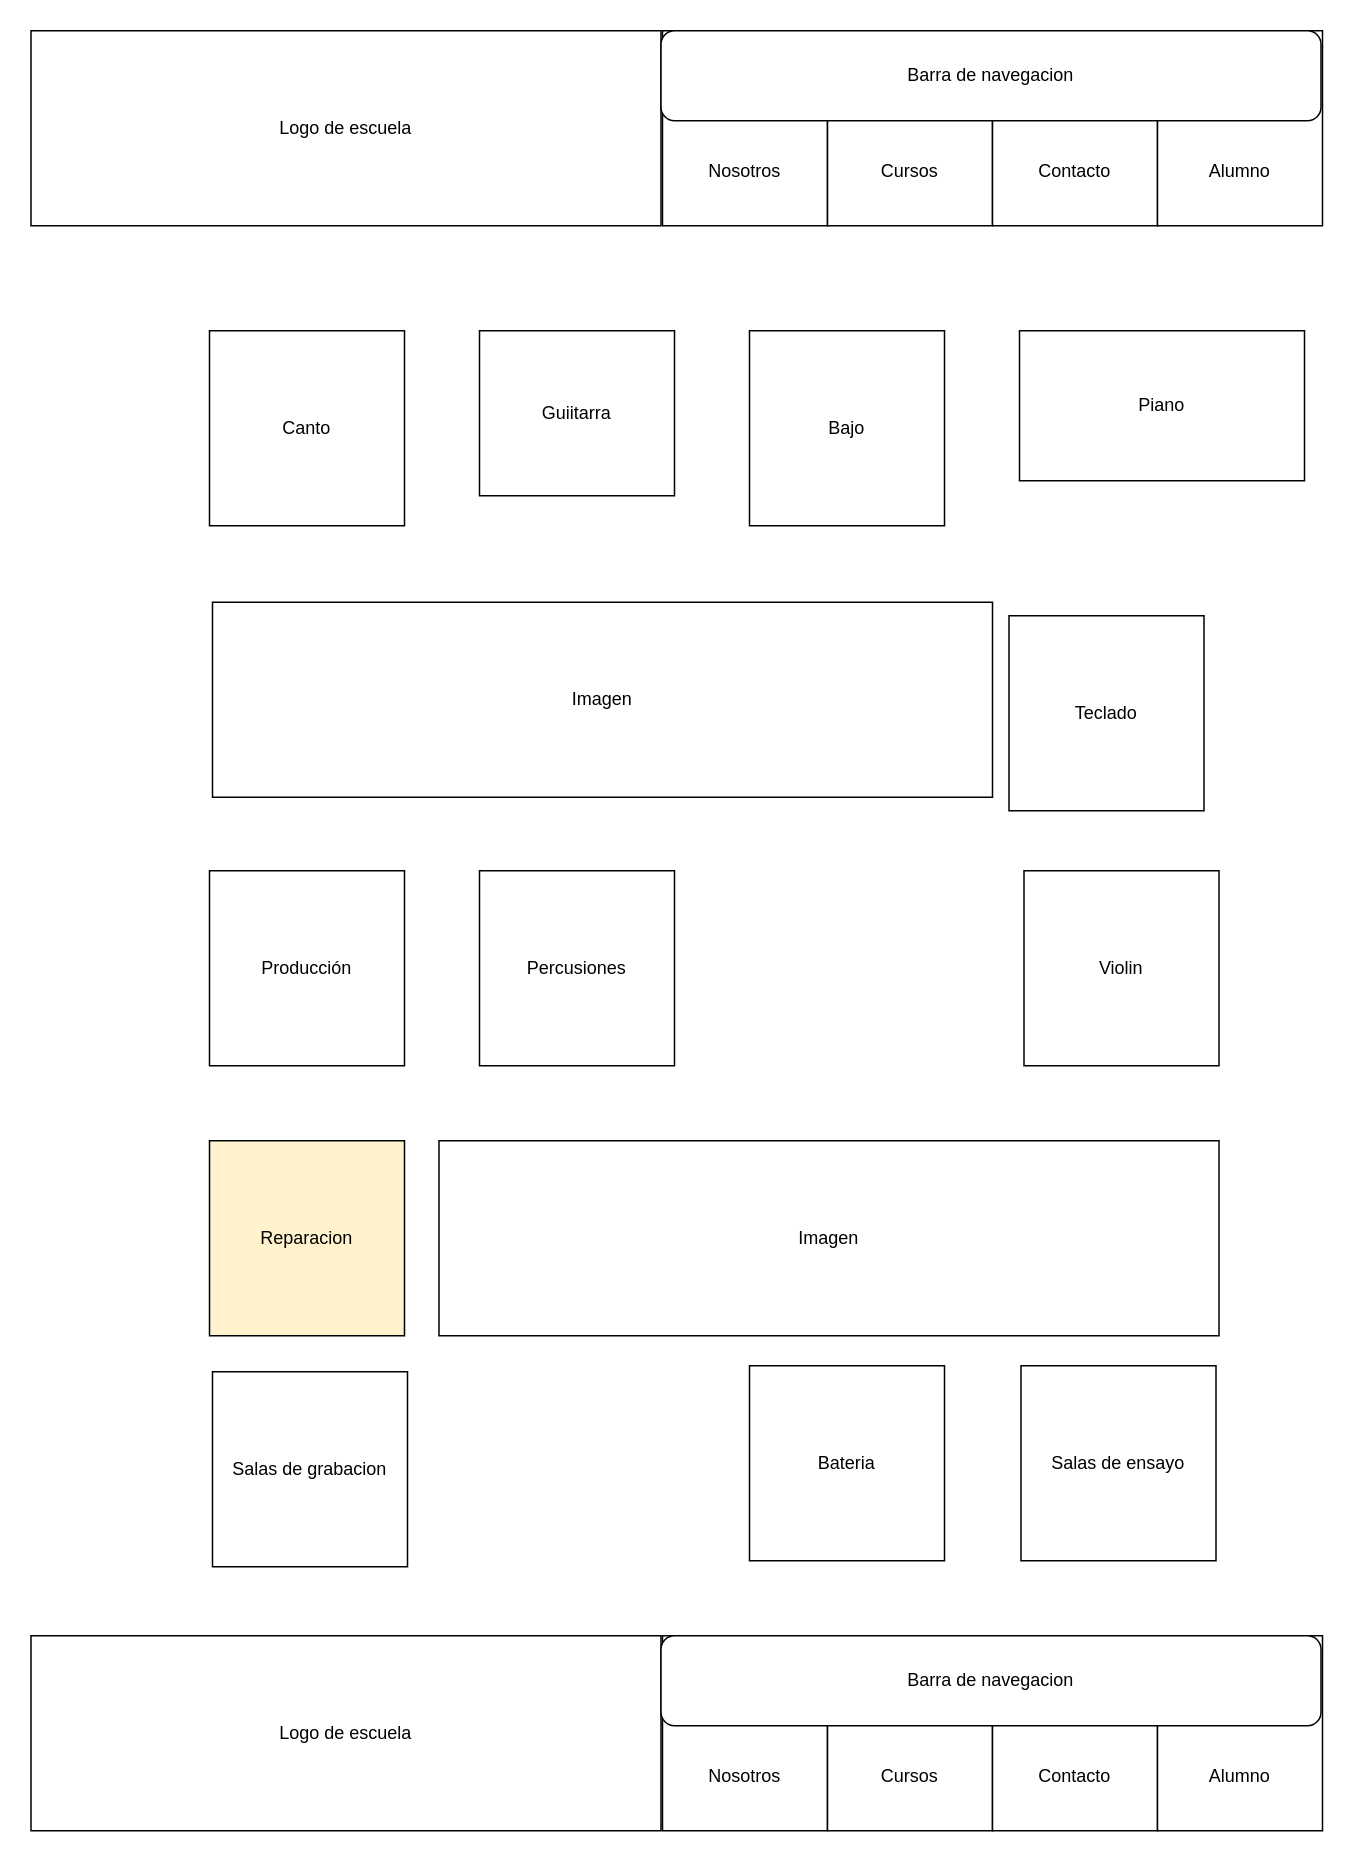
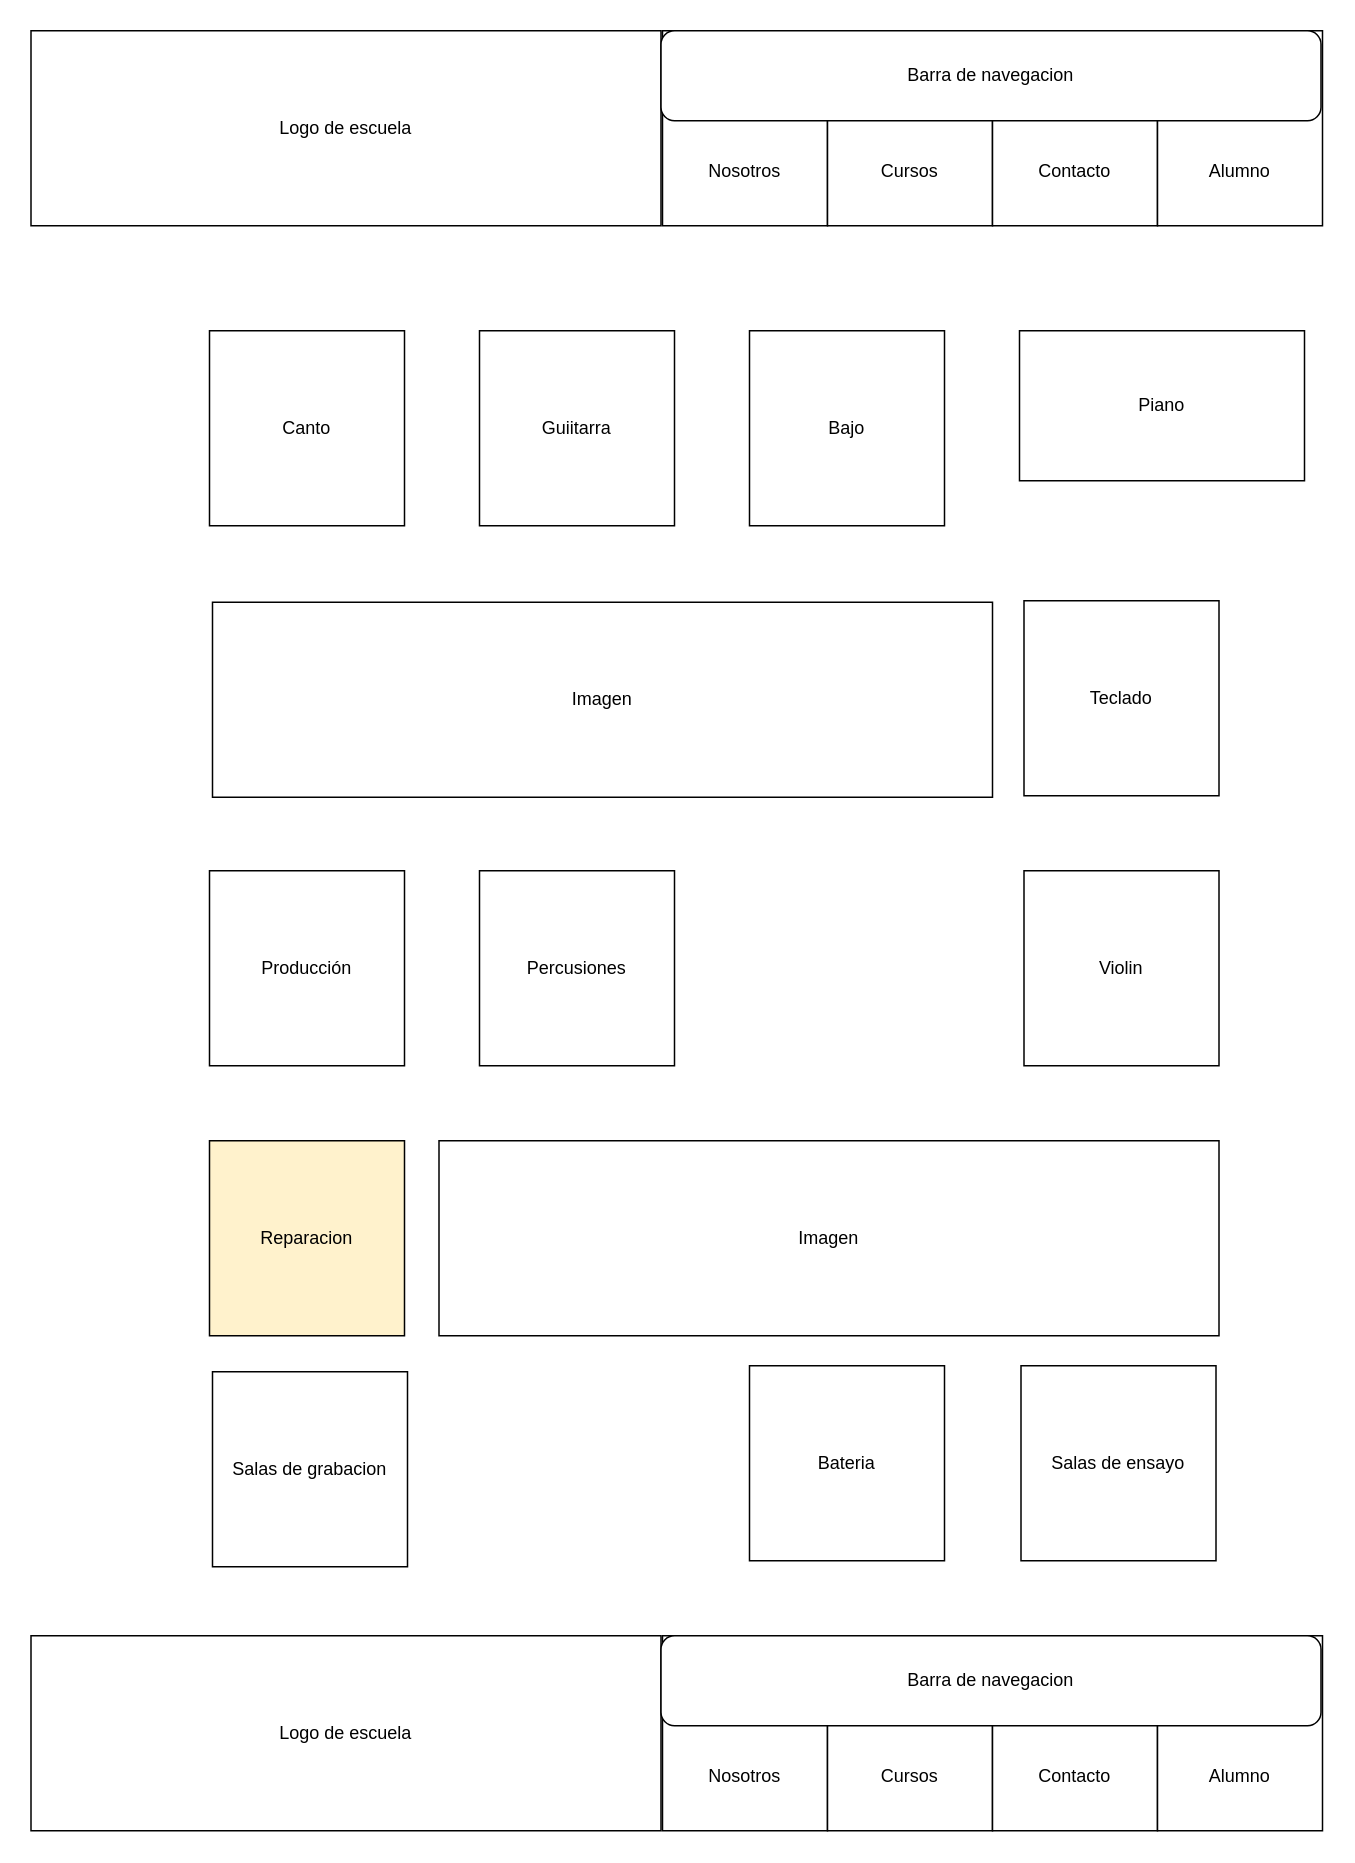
node "Guiitarra": size 195x165 -> 195x195
node "Teclado": moved (1106, 713) -> (1121, 698)
